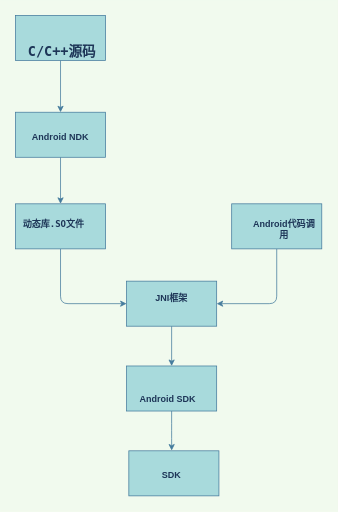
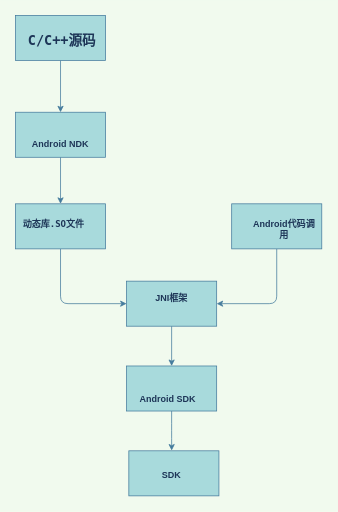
node "C/C++源码": moved (62, 51) -> (62, 40)
node "Android NDK": moved (60, 137) -> (60, 144)
